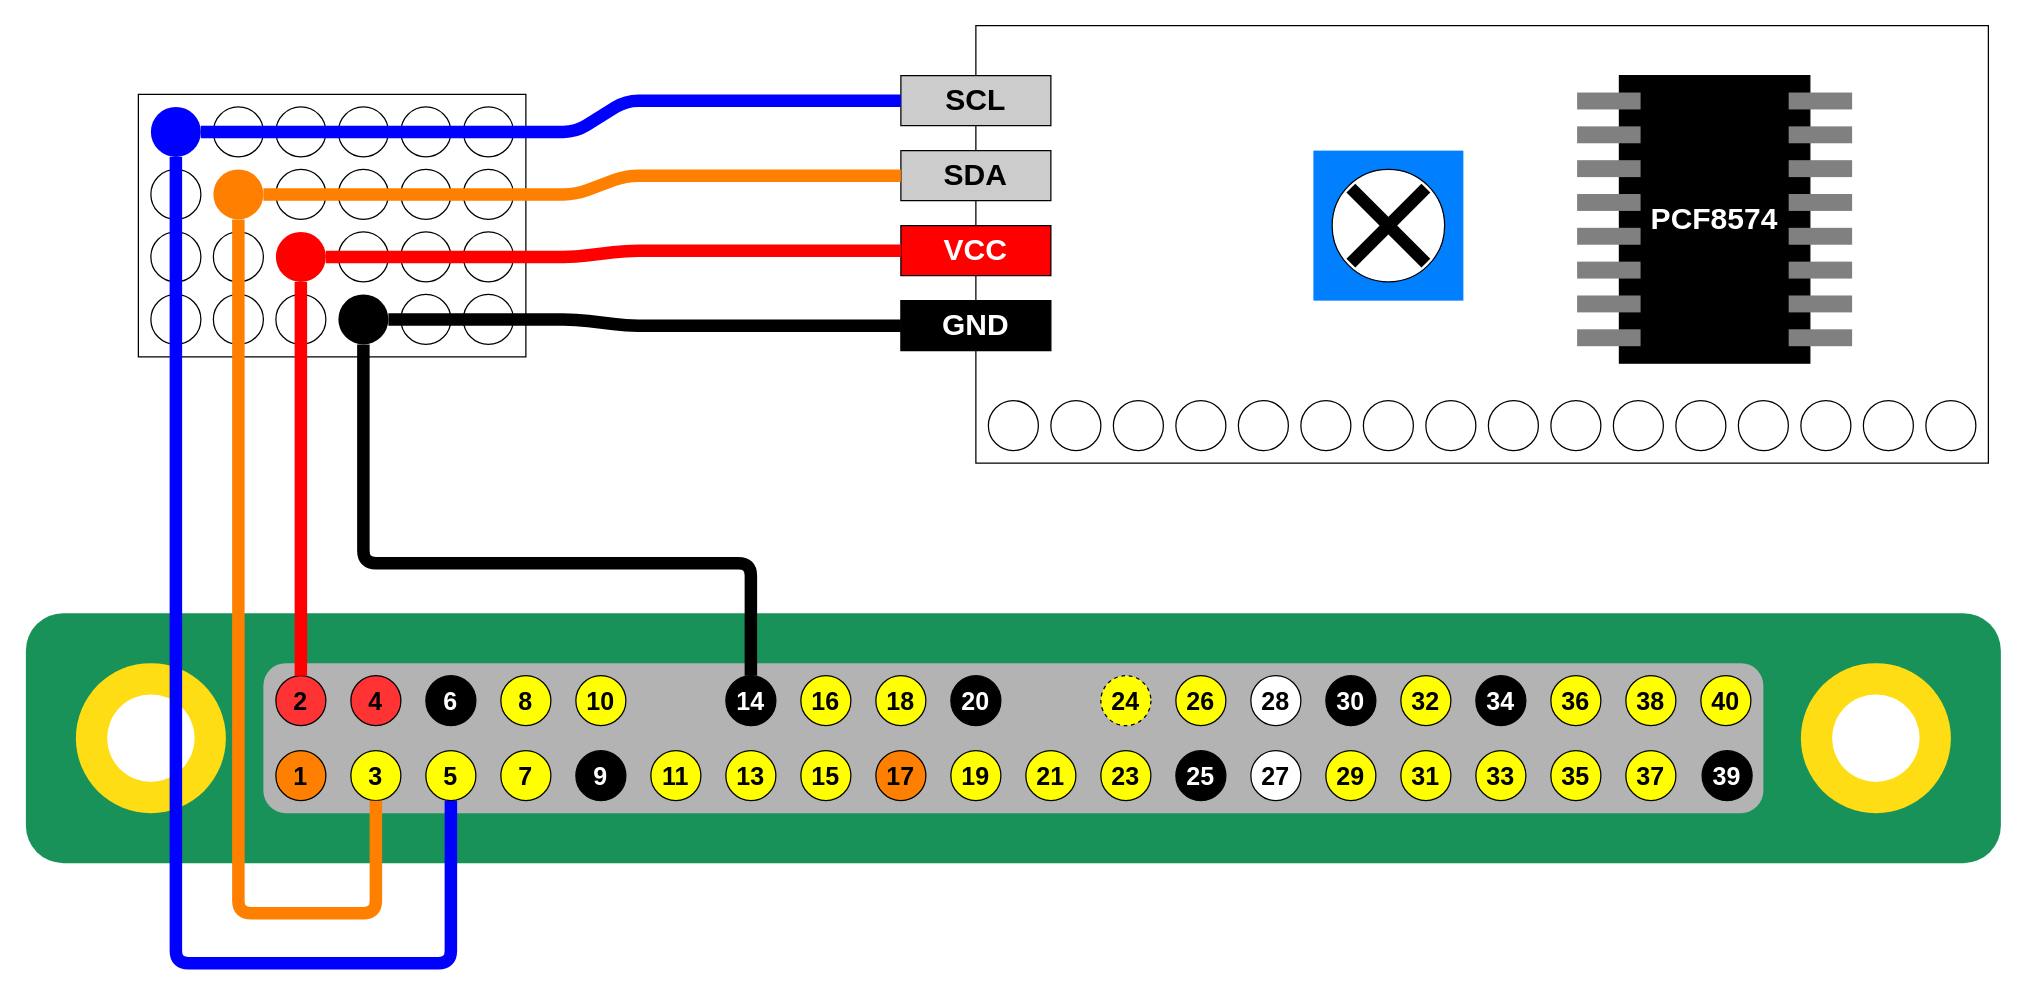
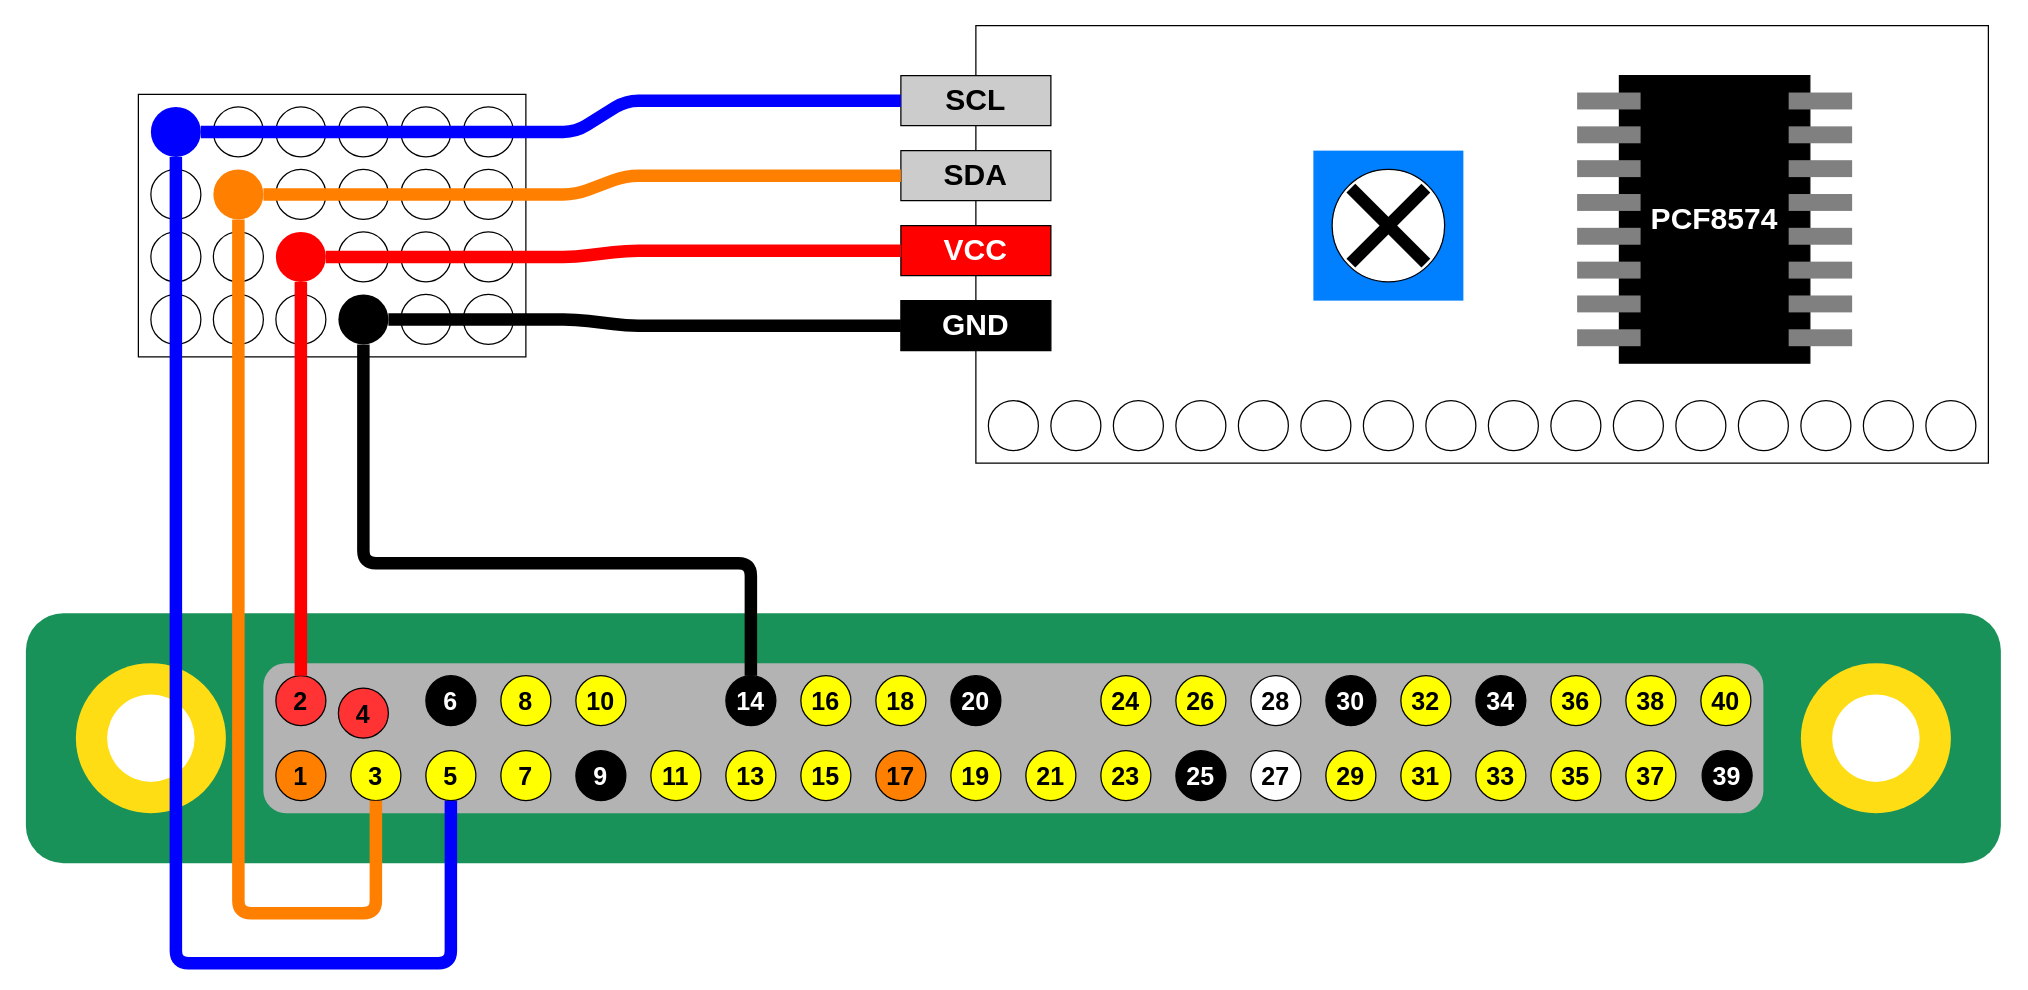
node "4": moved (376, 701) -> (363, 713)
node "24": style dashed -> solid
